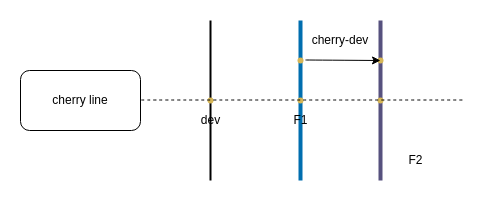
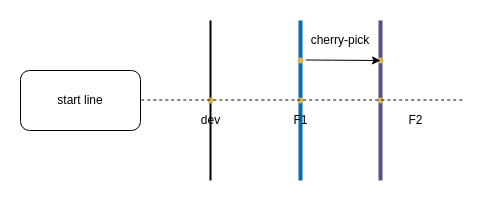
node "cherry-dev": label "cherry-dev" -> "cherry-pick"
node "cherry line": label "cherry line" -> "start line"
node "F2": moved (416, 161) -> (416, 121)
